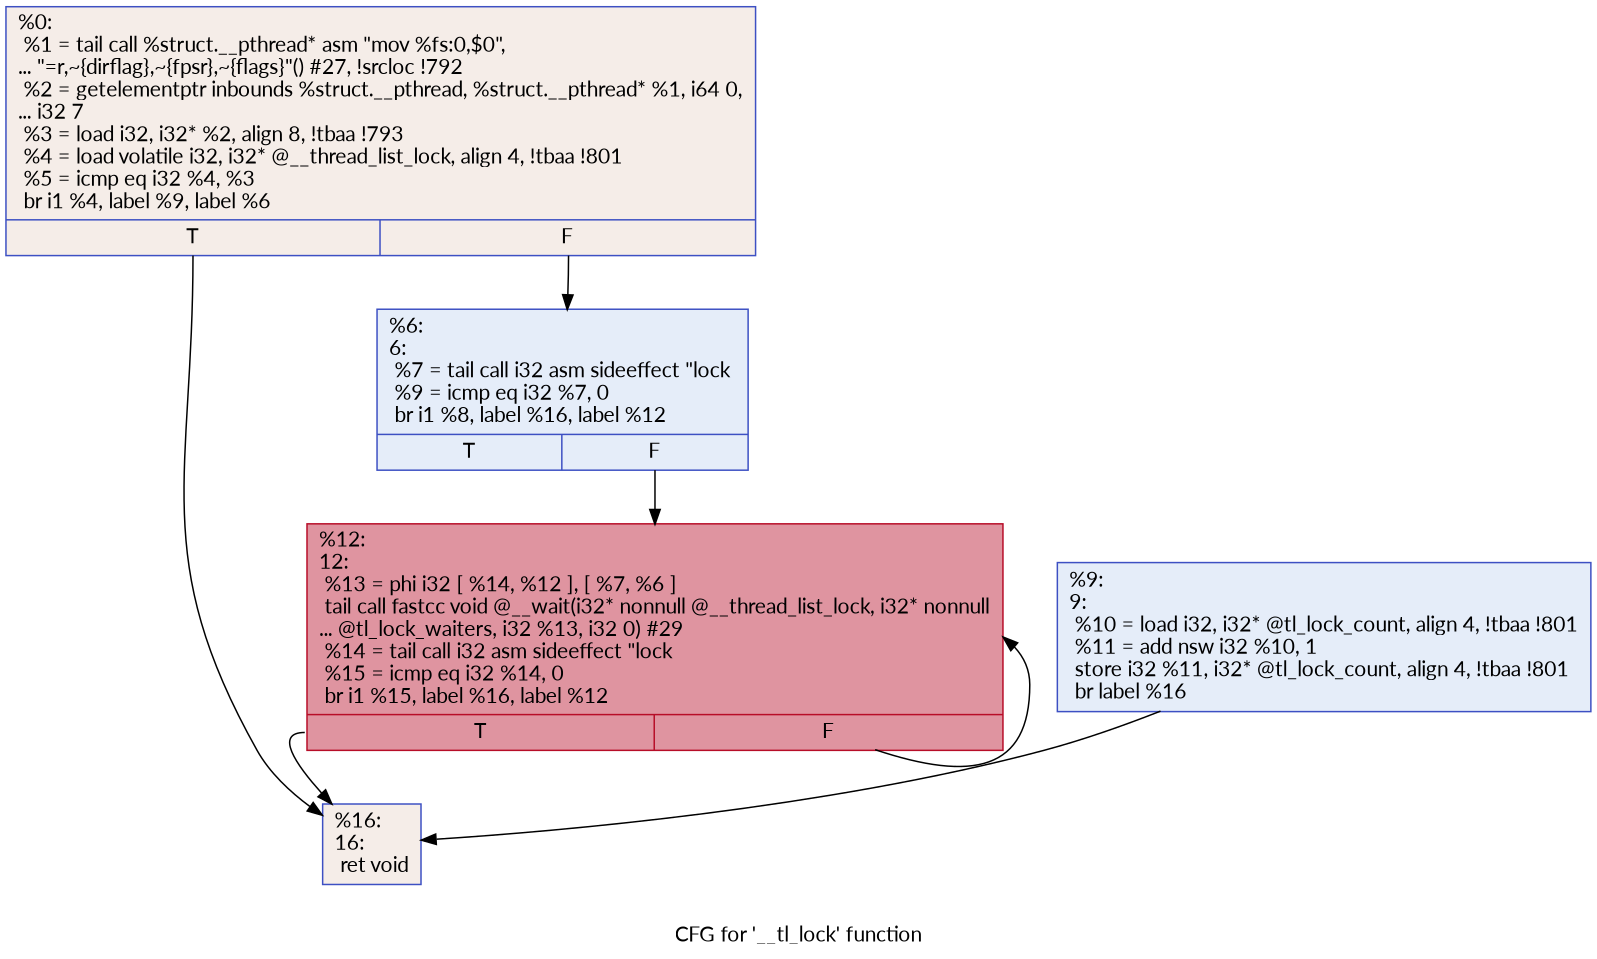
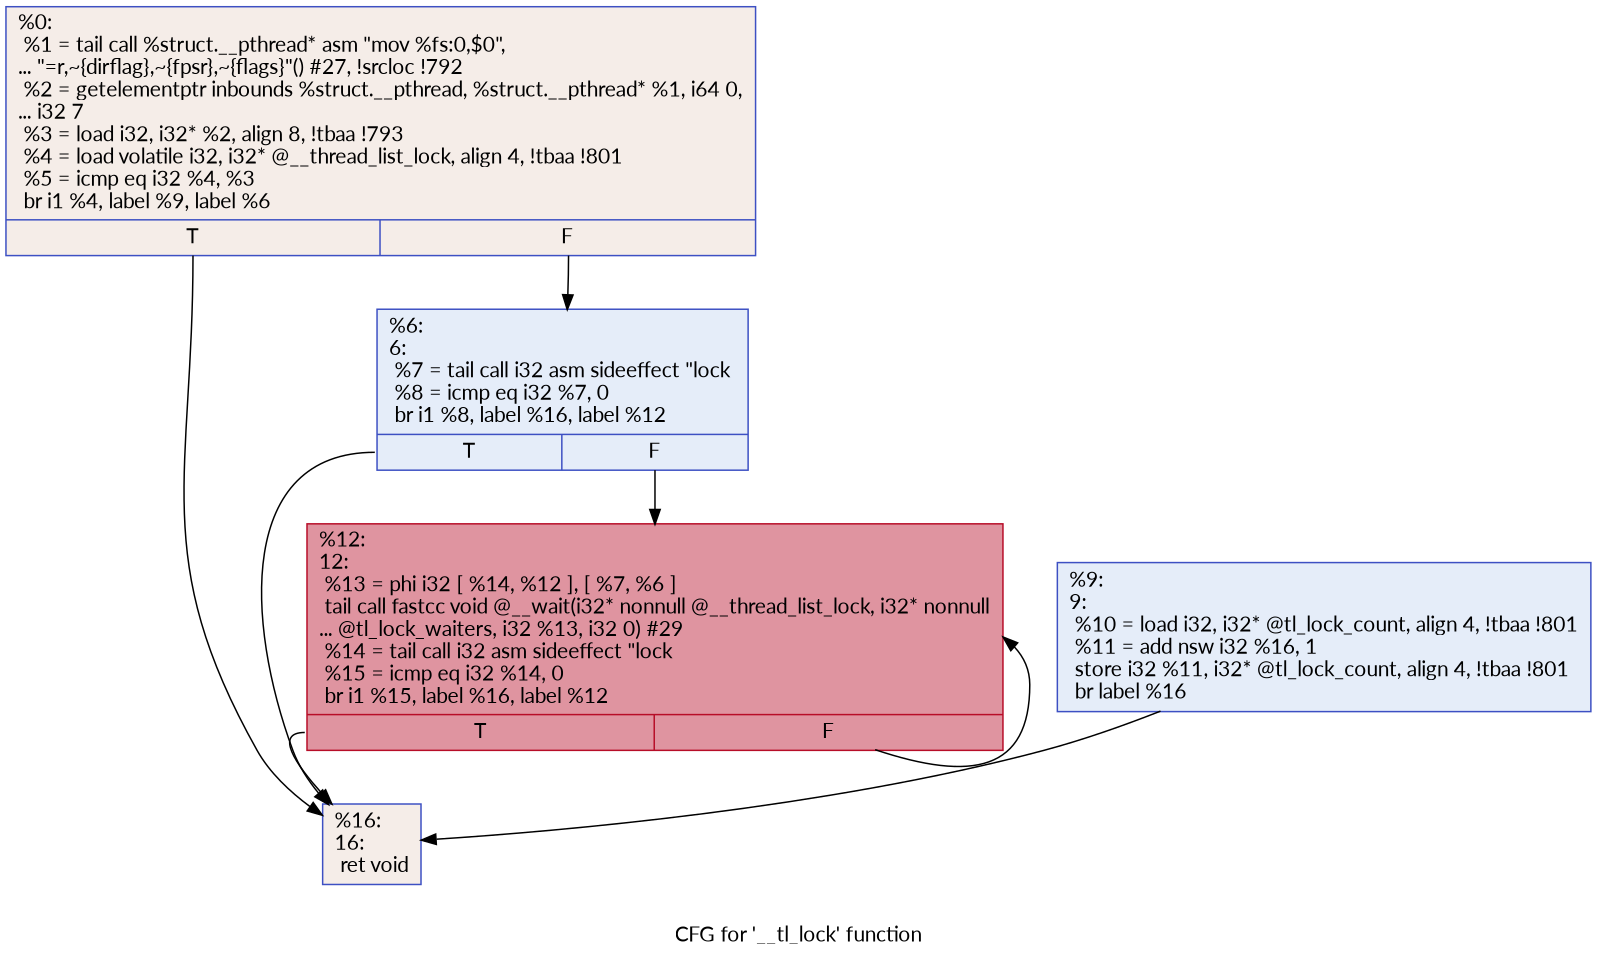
node "%6:": text "%9 = icmp eq i32 %7, 0" -> "%8 = icmp eq i32 %7, 0"
edge "%6:" -> "%16:": added
node "%9:": text "%11 = add nsw i32 %10, 1" -> "%11 = add nsw i32 %16, 1"
